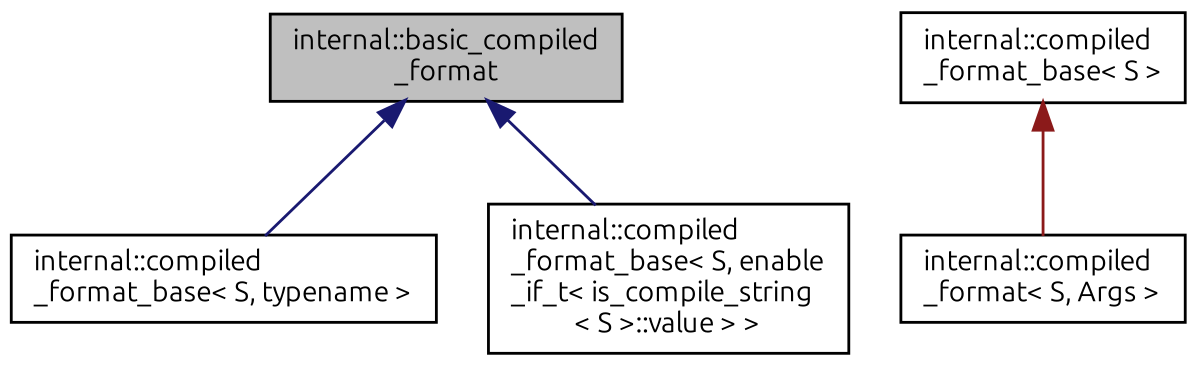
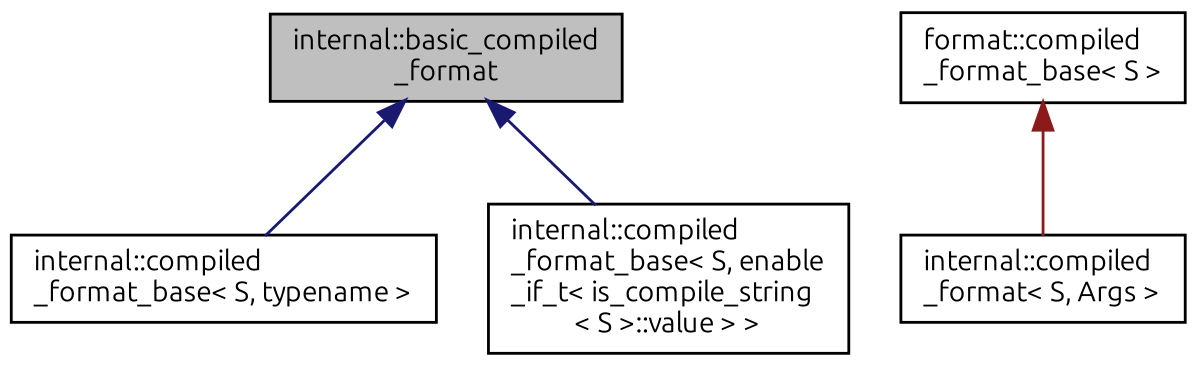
node "internal::compiled _format_base< S >": label "internal::compiled _format_base< S >" -> "format::compiled _format_base< S >"
